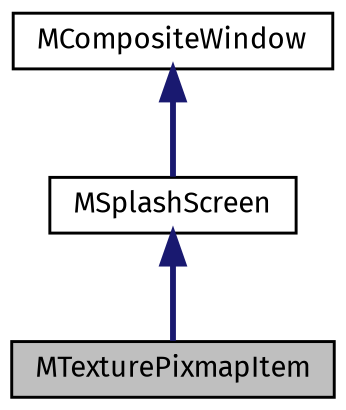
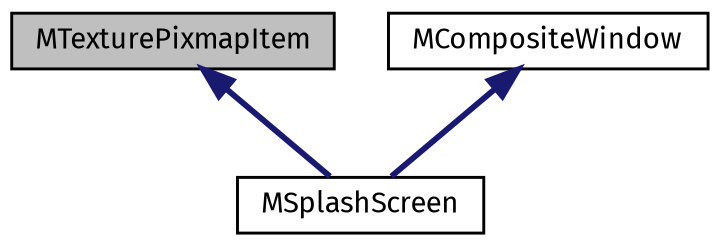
edge "MTexturePixmapItem" -> "MSplashScreen": reversed
